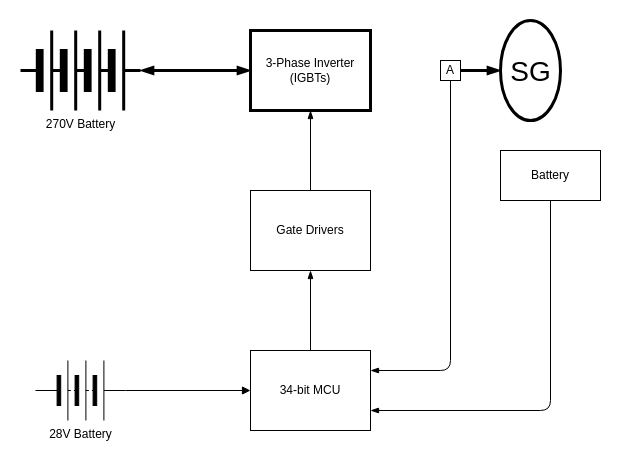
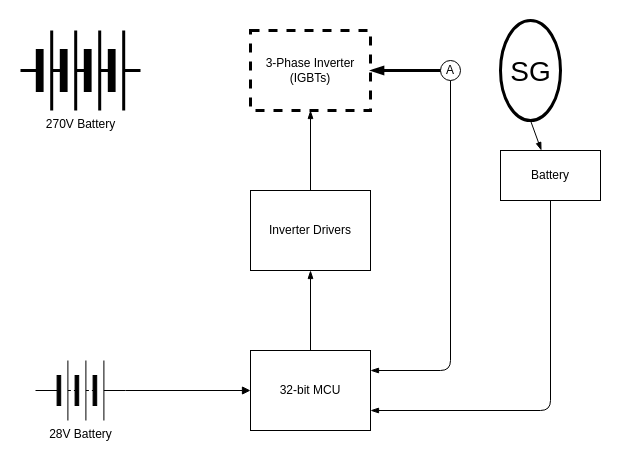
edge "270V Battery" -- "3-Phase Inverter (IGBTs)": removed
node "3-Phase Inverter (IGBTs)": style solid -> dashed
edge "A" -> "3-Phase Inverter (IGBTs)": added
node "A": shape rectangle -> ellipse
edge "A" -> "SG": removed
edge "SG" -> "Battery": added
node "Gate Drivers": label "Gate Drivers" -> "Inverter Drivers"
node "34-bit MCU": label "34-bit MCU" -> "32-bit MCU"
